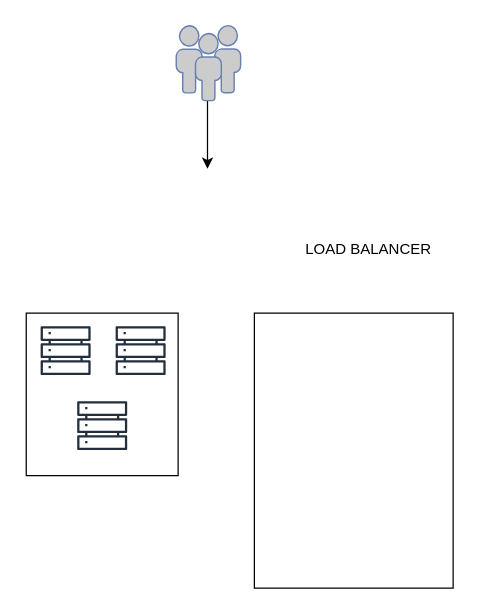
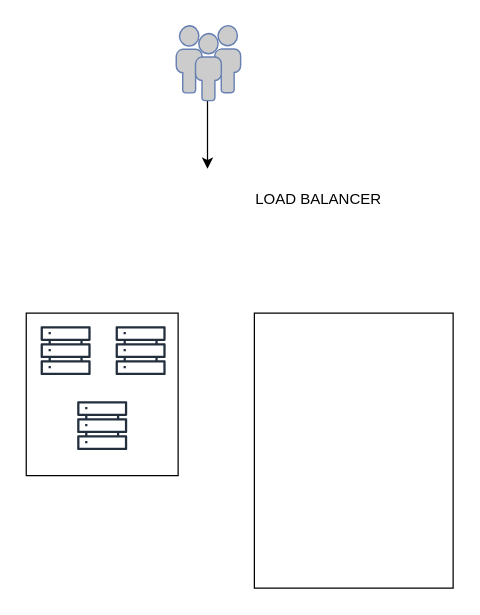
node "LOAD BALANCER": moved (368, 249) -> (318, 199)
